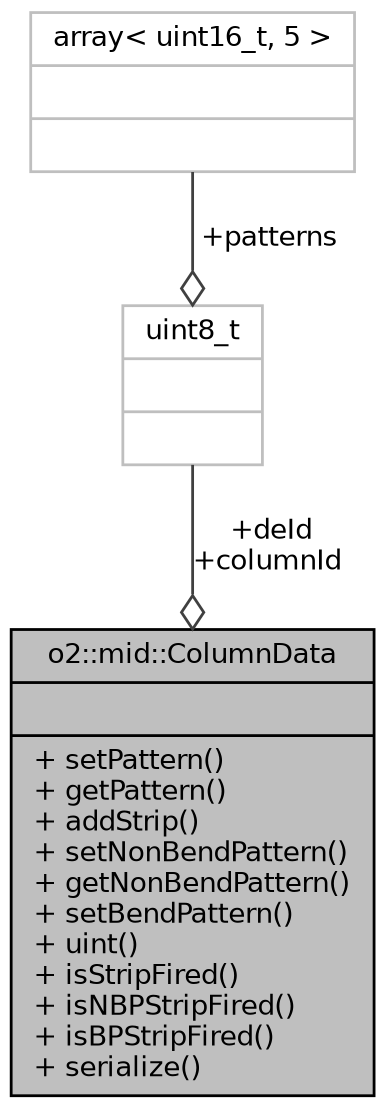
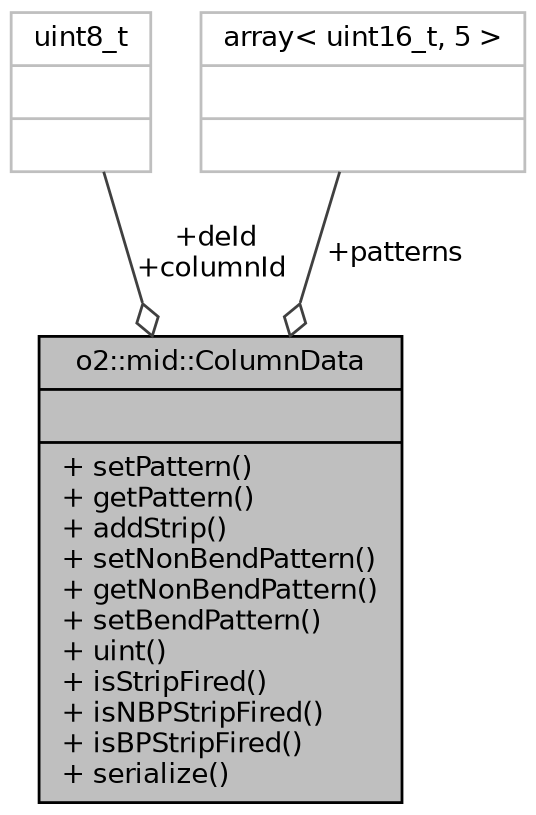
edge "array< uint16_t, 5 >" -> "uint8_t": now "array< uint16_t, 5 >" -> "o2::mid::ColumnData"
